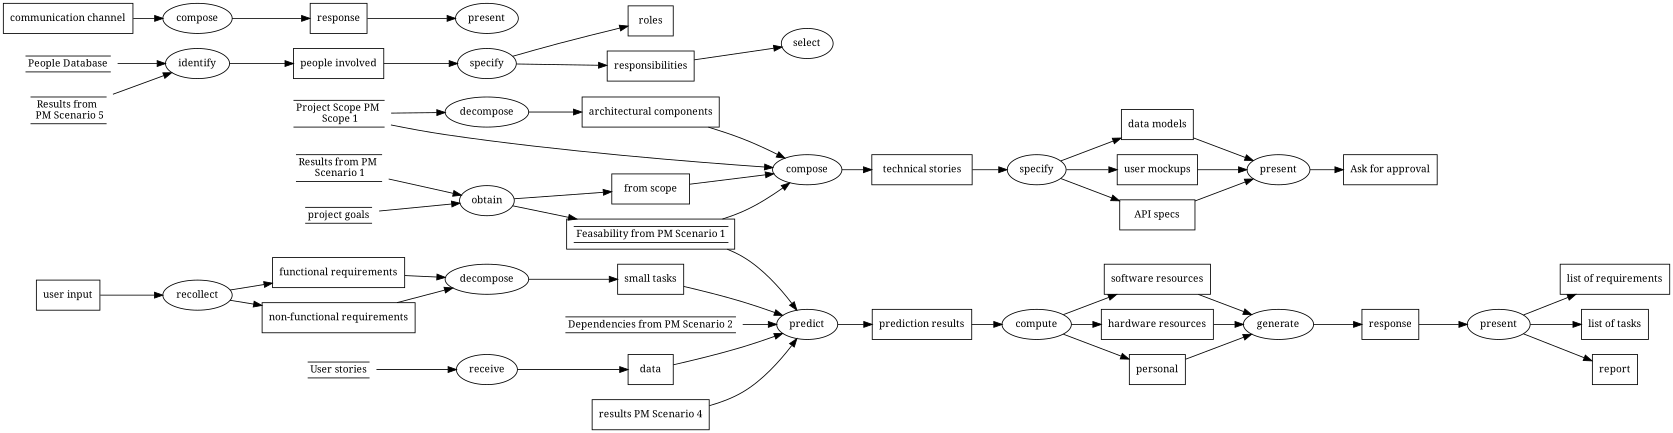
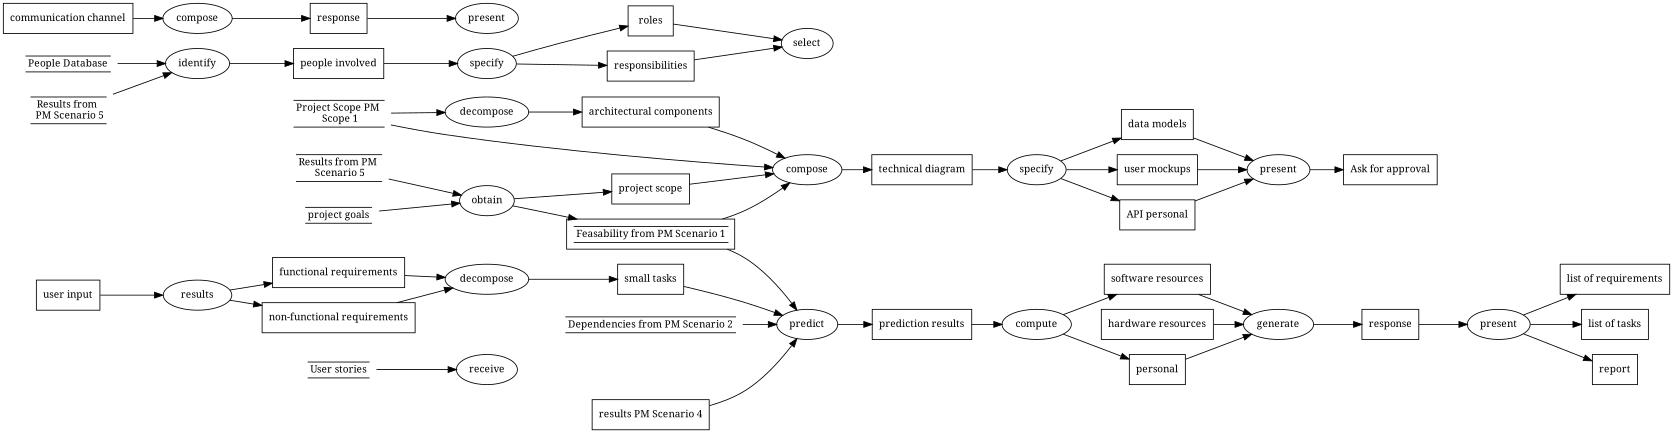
edge "roles" -> "select": added
node "technical stories": label "technical stories" -> "technical diagram"
node "Results from PM": text "Scenario 1" -> "Scenario 5"
node "from scope": label "from scope" -> "project scope"
node "API specs": label "API specs" -> "API personal"
node "recollect": label "recollect" -> "results"
edge "compute" -> "hardware resources": removed
node "data": removed
